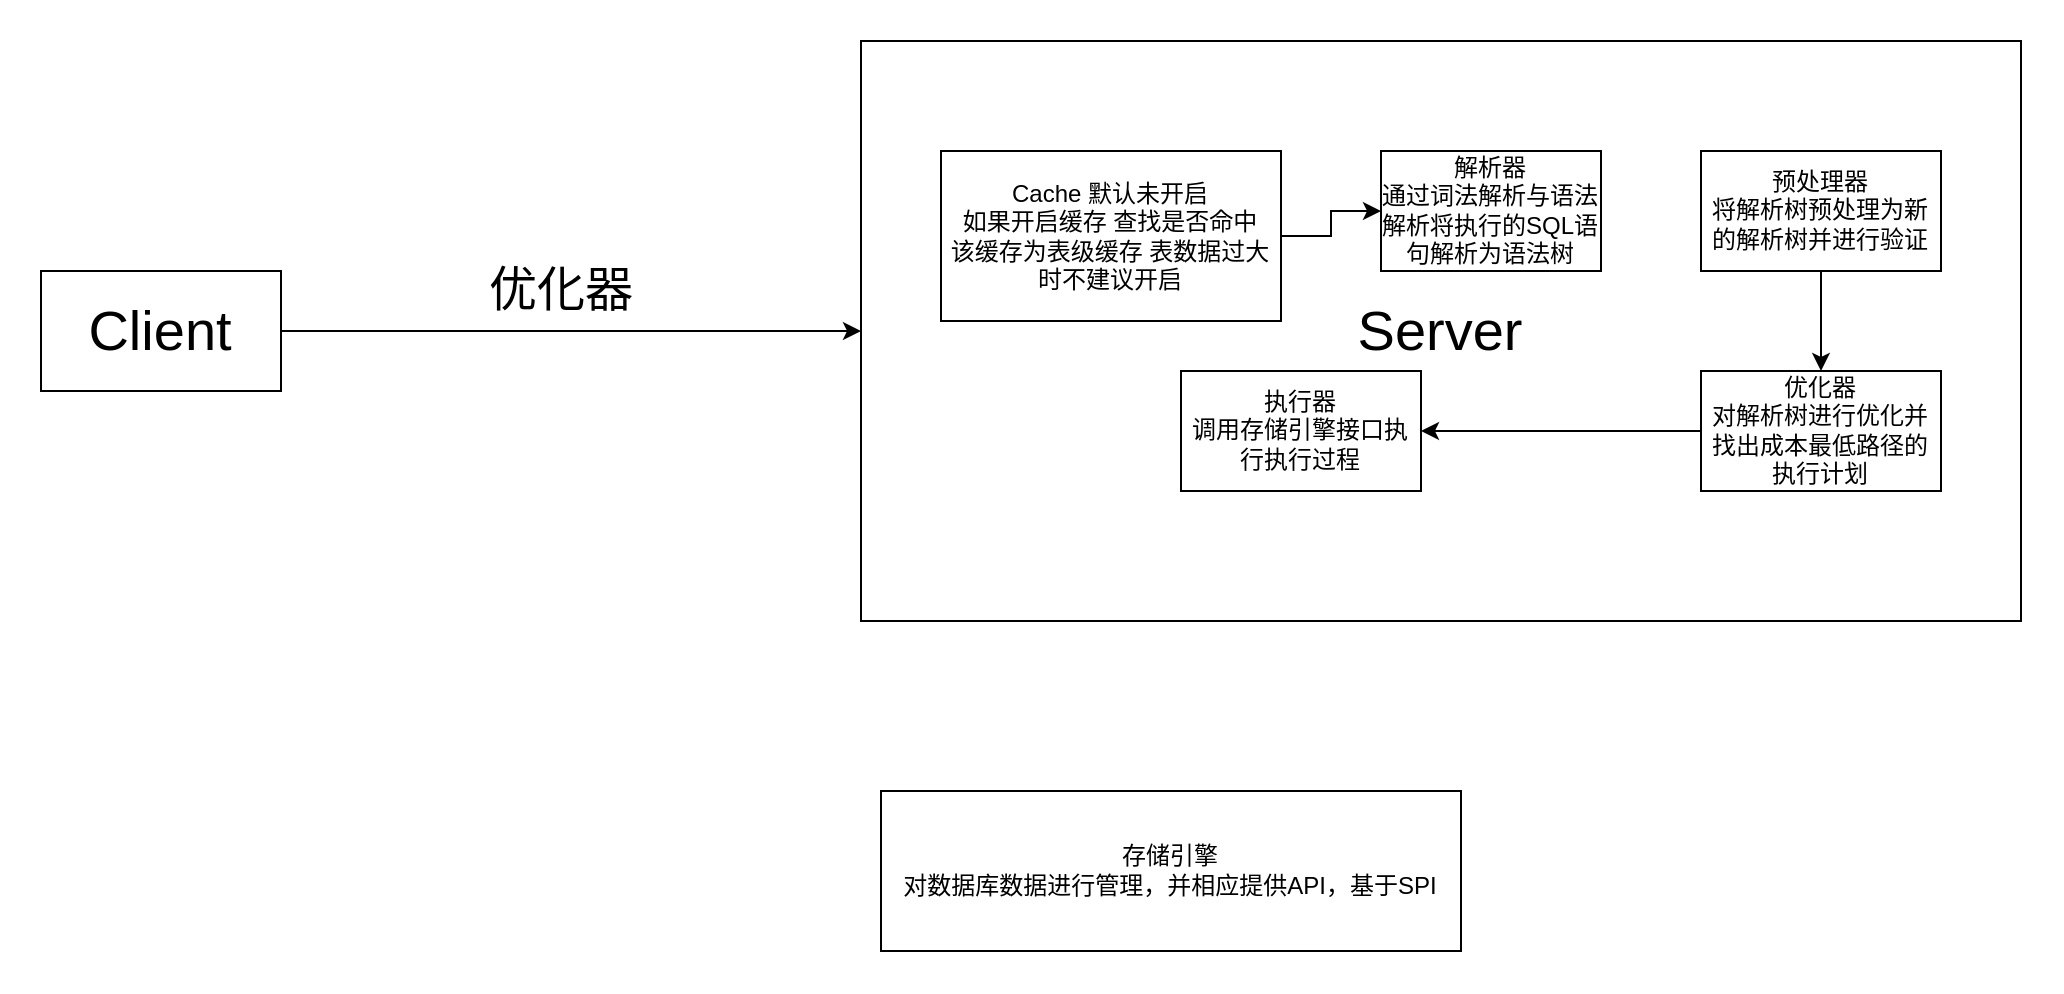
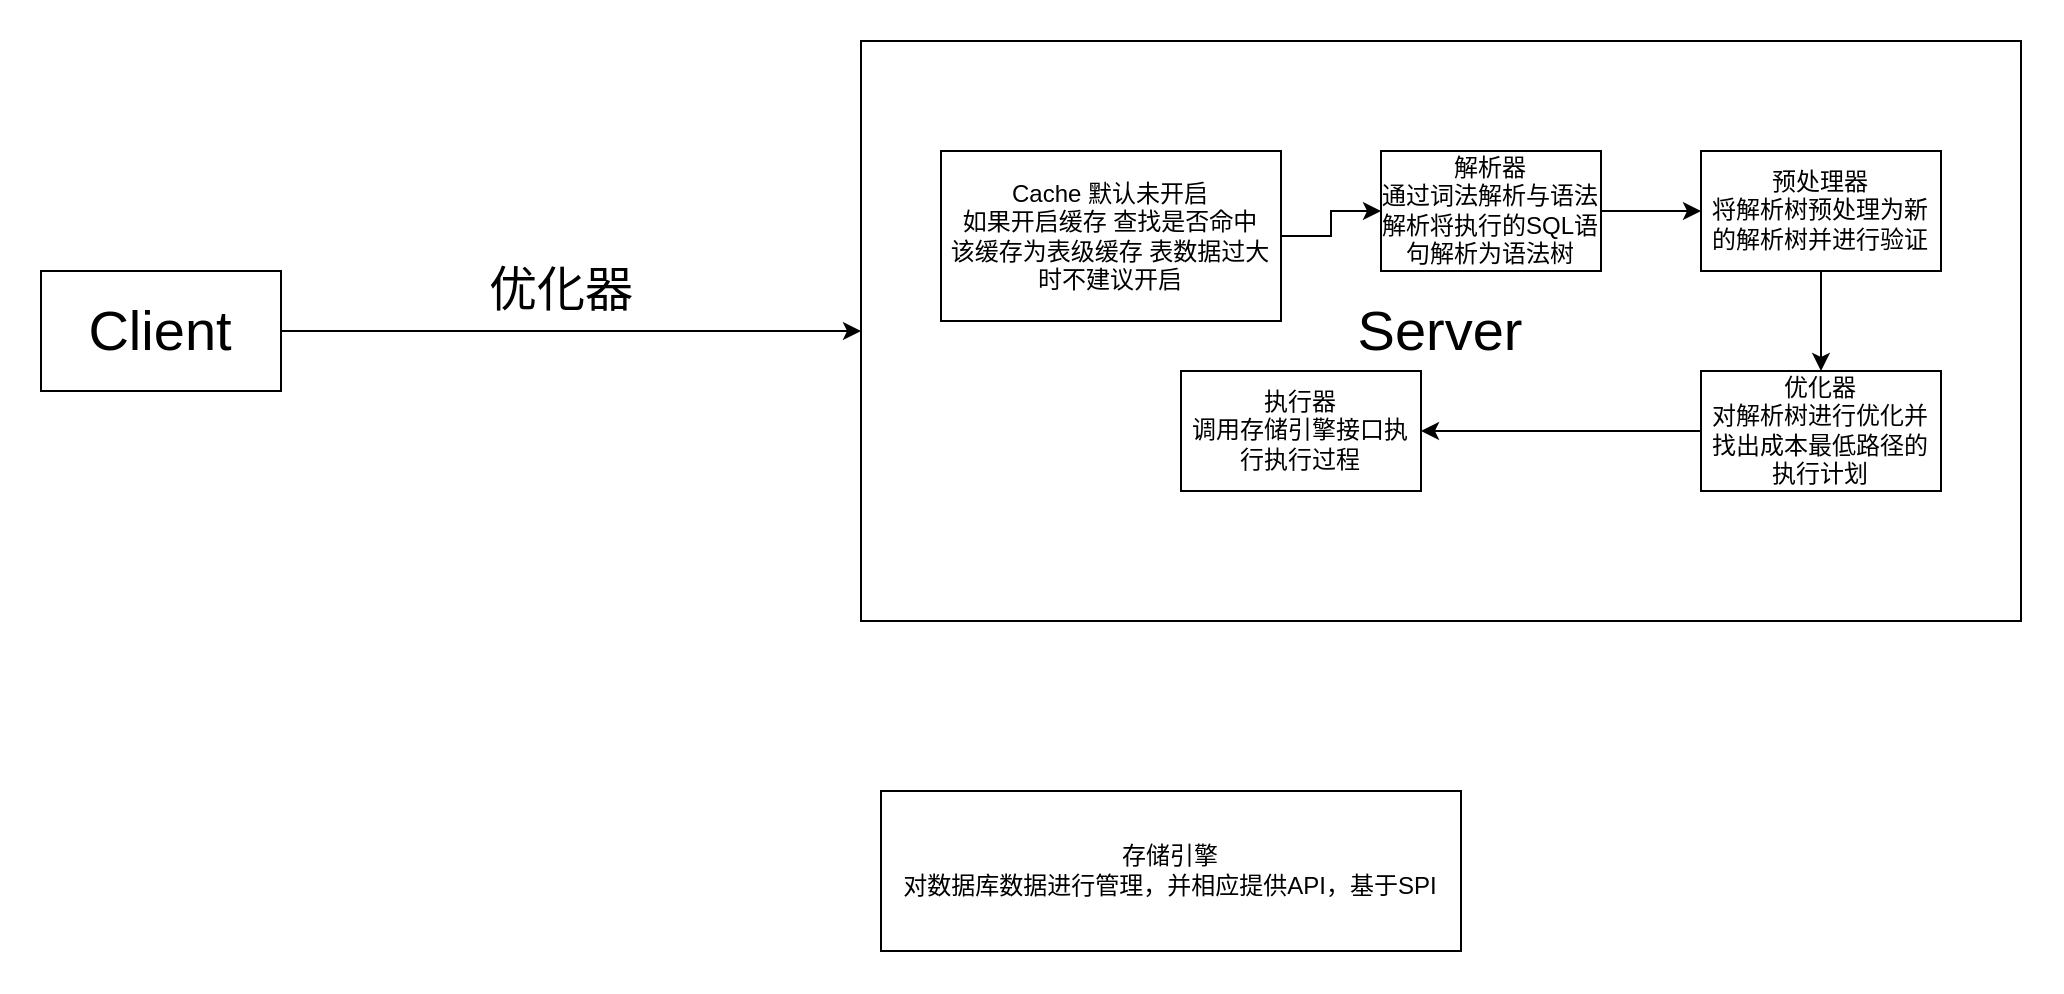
edge "解析器 通过词法解析与语法解析将执行的SQL语句解析为语法树" -> "预处理器 将解析树预处理为新的解析树并进行验证": added
